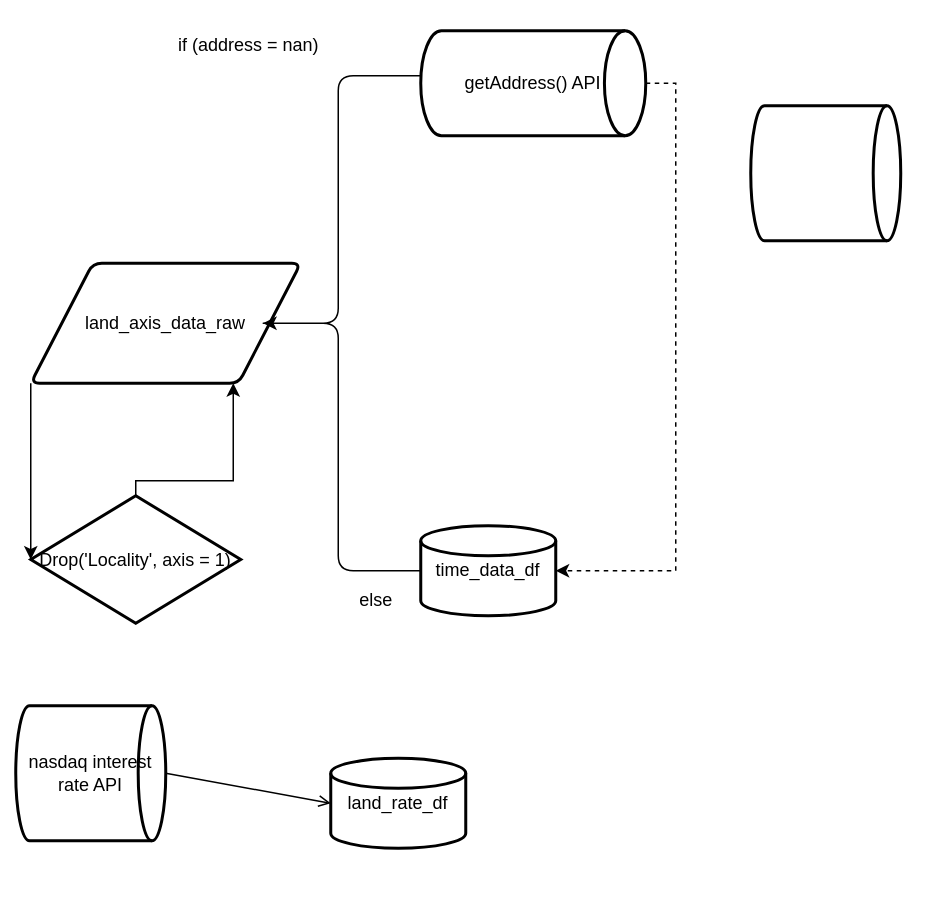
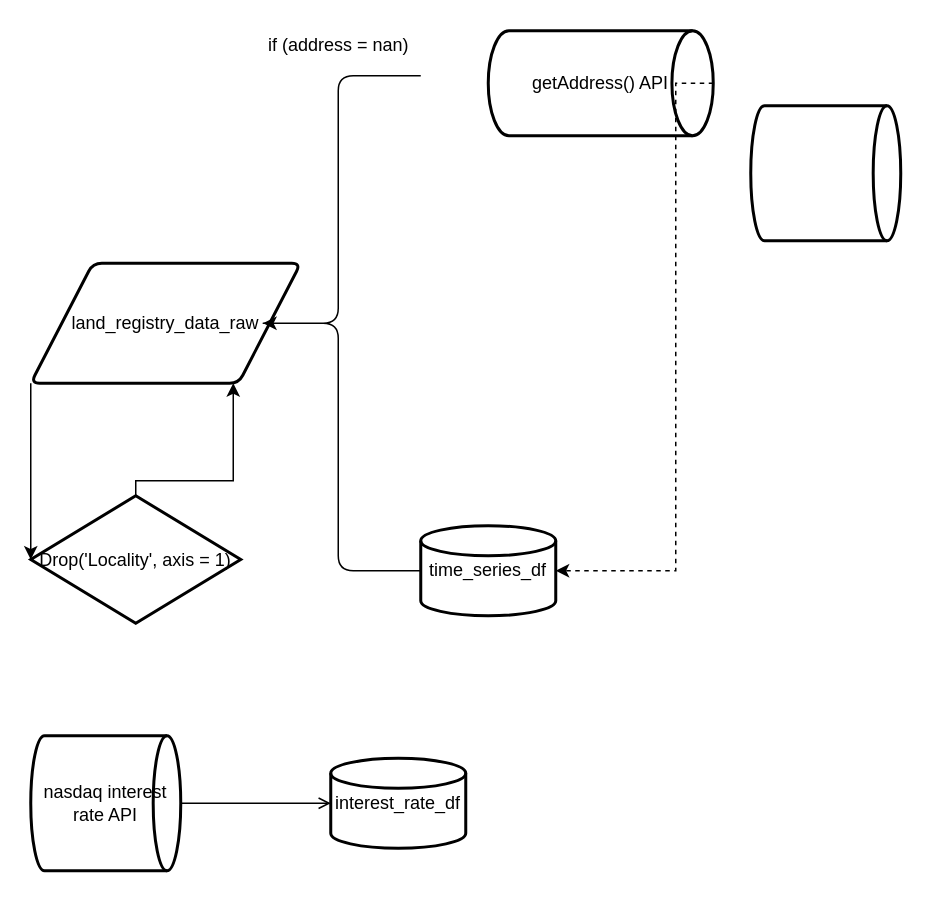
node "if (address = nan)": moved (248, 46) -> (338, 46)
node "getAddress() API": moved (533, 83) -> (601, 83)
node "land_axis_data_raw": label "land_axis_data_raw" -> "land_registry_data_raw"
node "time_data_df": label "time_data_df" -> "time_series_df"
node "else": removed
node "nasdaq interest rate API": moved (91, 773) -> (106, 803)
node "land_rate_df": label "land_rate_df" -> "interest_rate_df"
